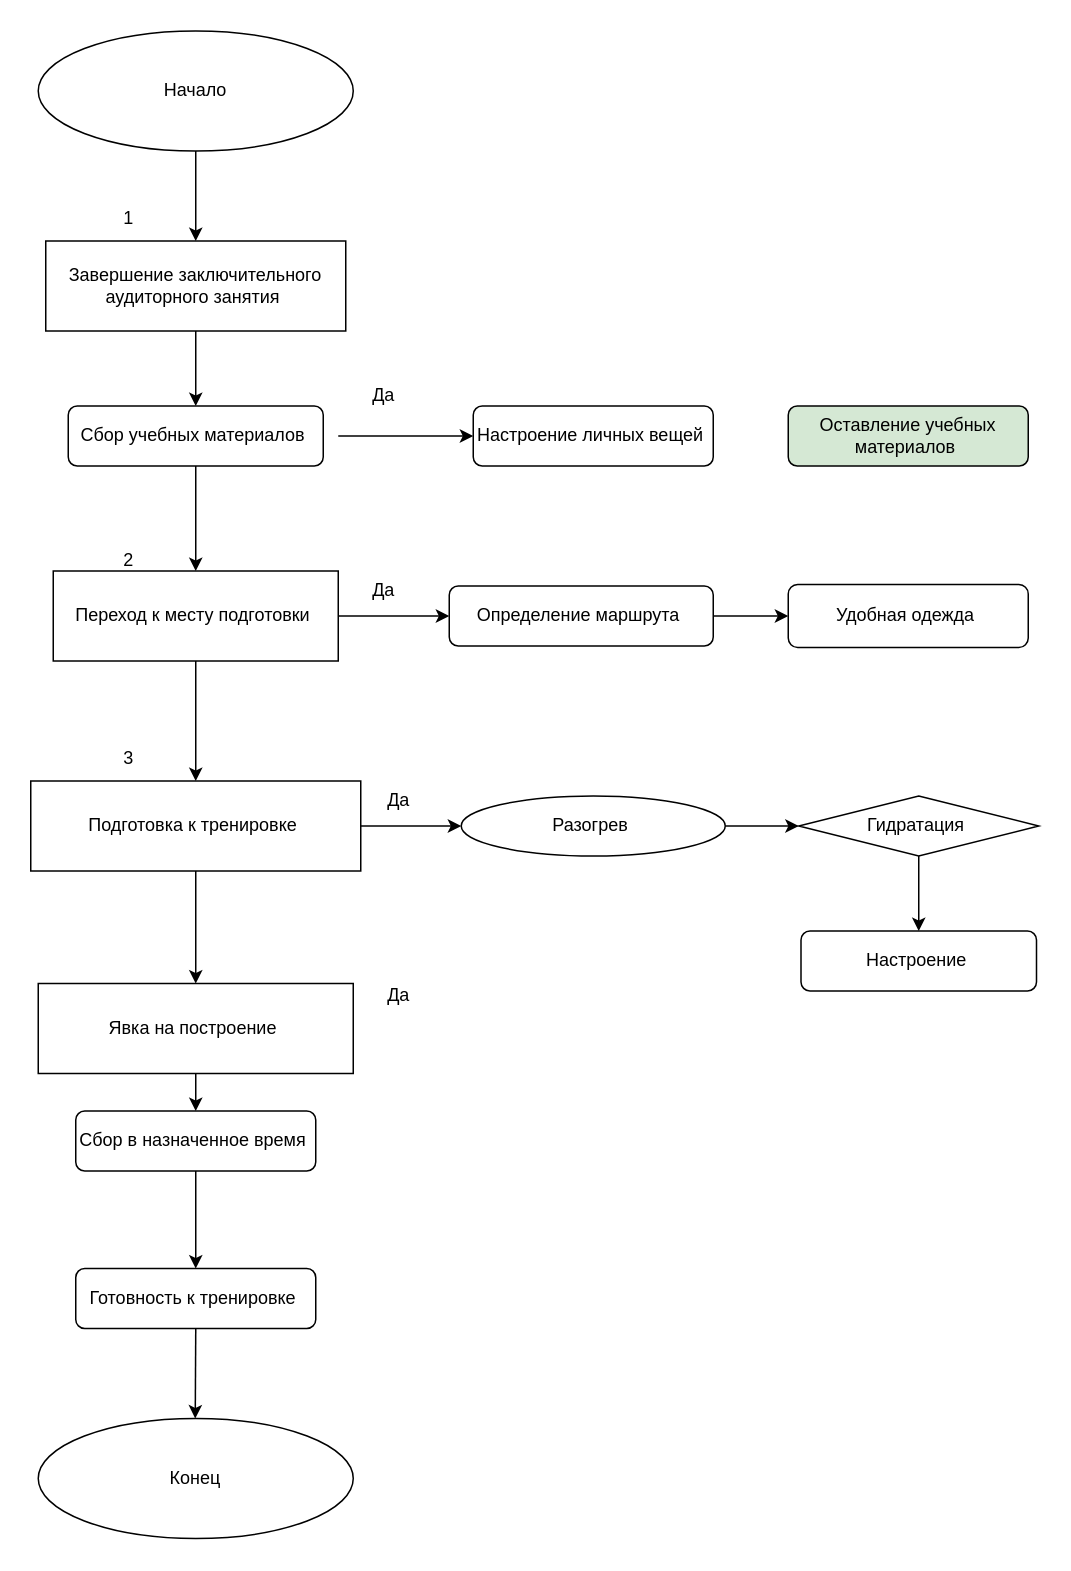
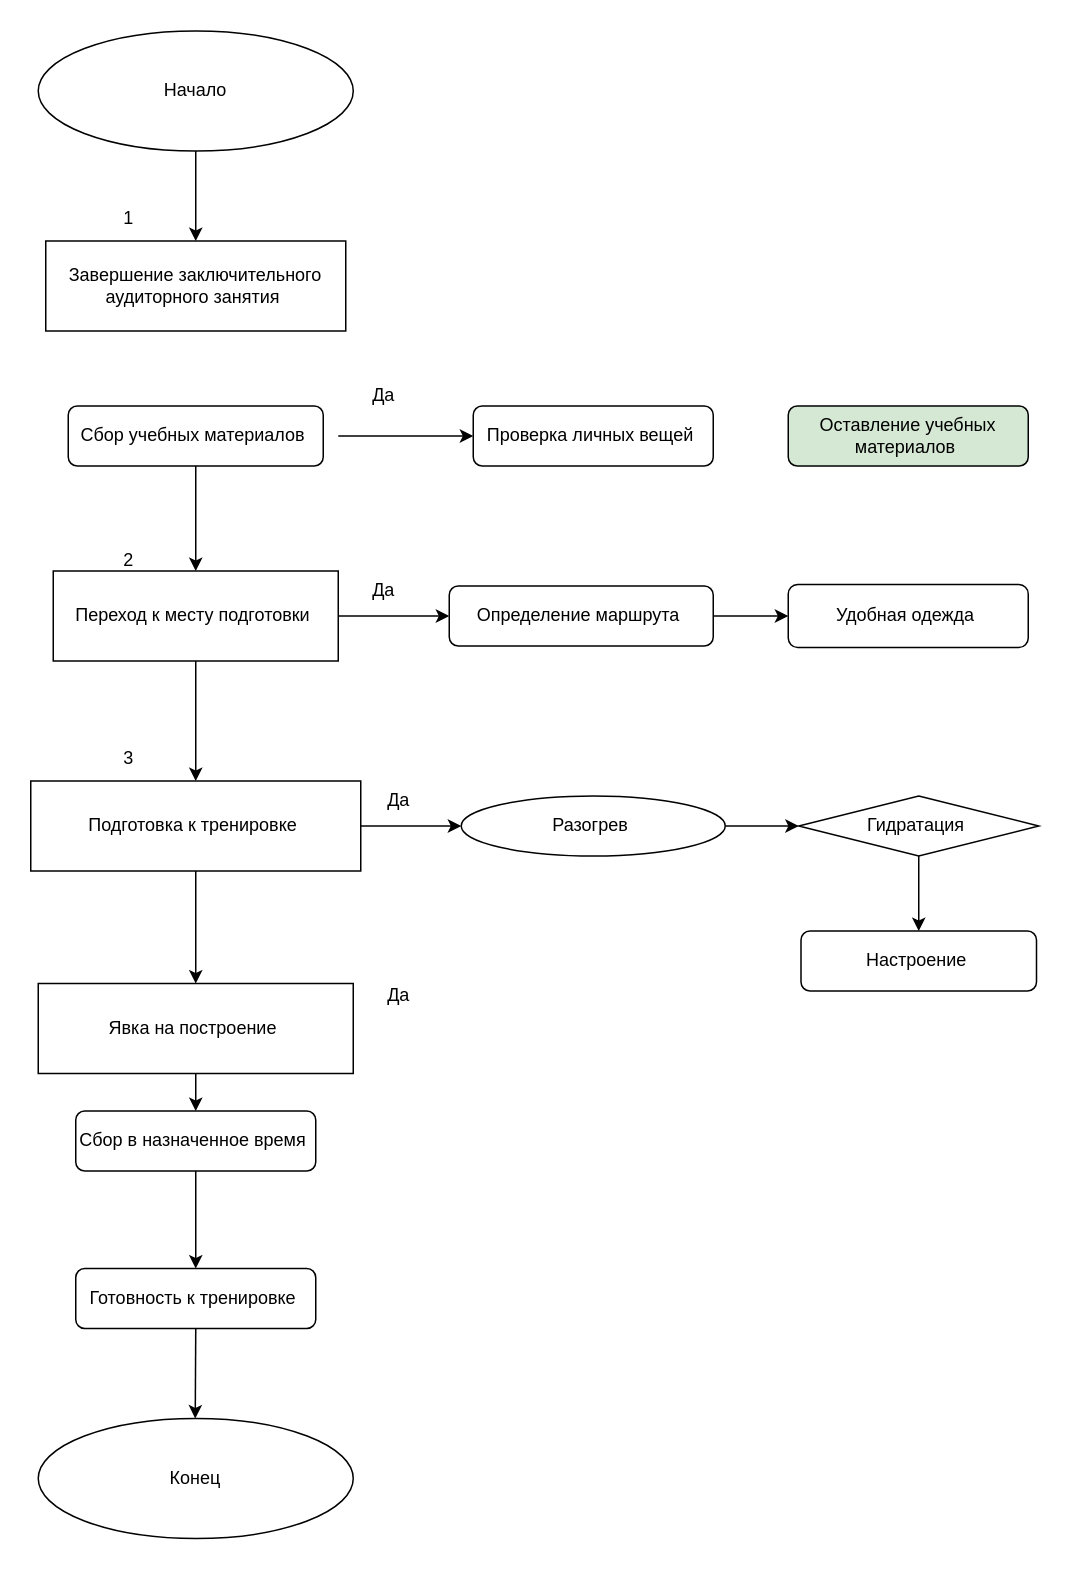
edge "Завершение заключительного аудиторного занятия" -> "Сбор учебных материалов": removed
node "Настроение личных вещей": label "Настроение личных вещей" -> "Проверка личных вещей"
